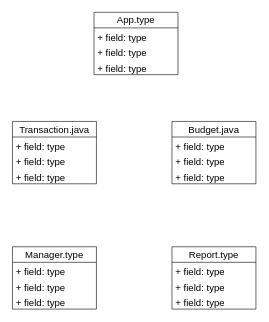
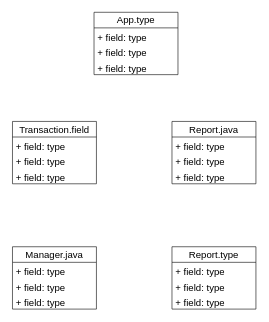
node "Transaction.java": label "Transaction.java" -> "Transaction.field"
node "Budget.java": label "Budget.java" -> "Report.java"
node "Manager.type": label "Manager.type" -> "Manager.java"
